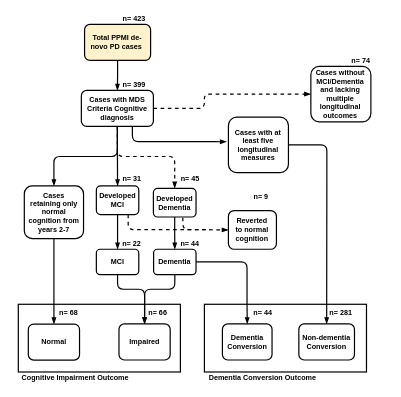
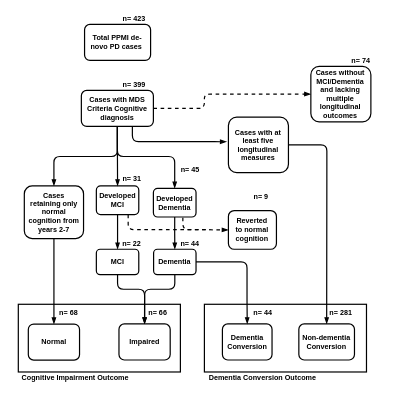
node "Total PPMI de-novo PD cases": fillcolor #fff2cc -> #ffffff
edge "Total PPMI de-novo PD cases" -> "Cases with MDS Criteria Cognitive diagnosis": removed
edge "Cases with MDS Criteria Cognitive diagnosis" -> "Developed Dementia": style dashed -> solid
node "n= 45": moved (190, 179) -> (190, 170)
